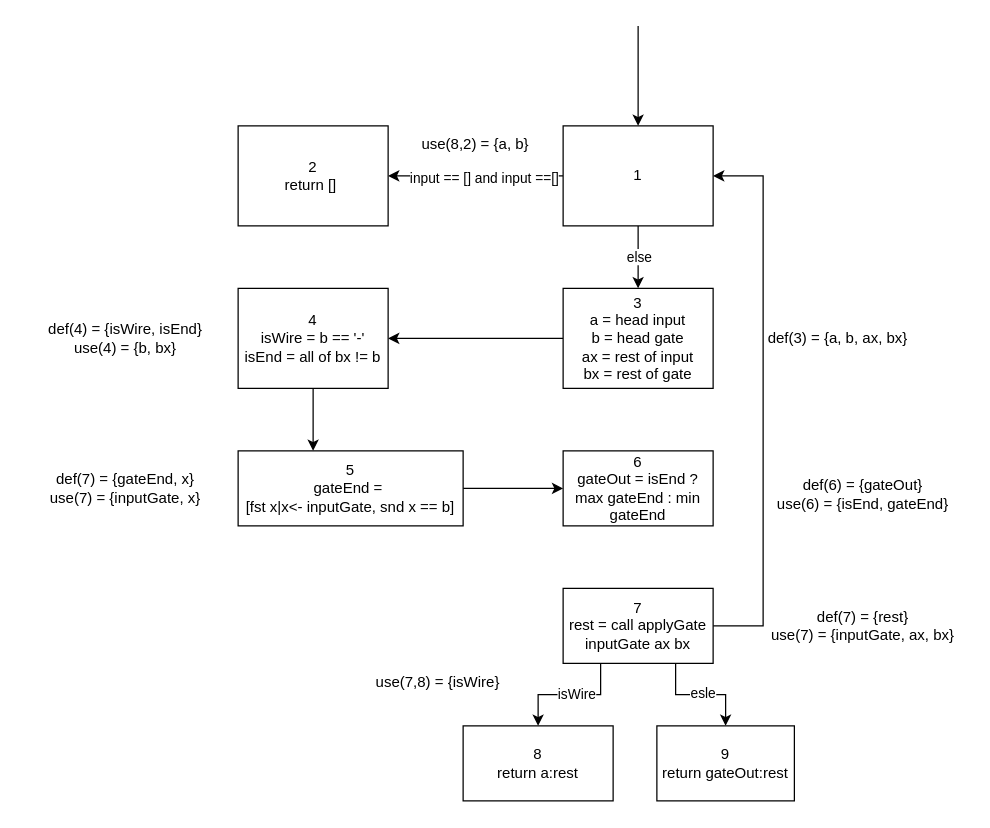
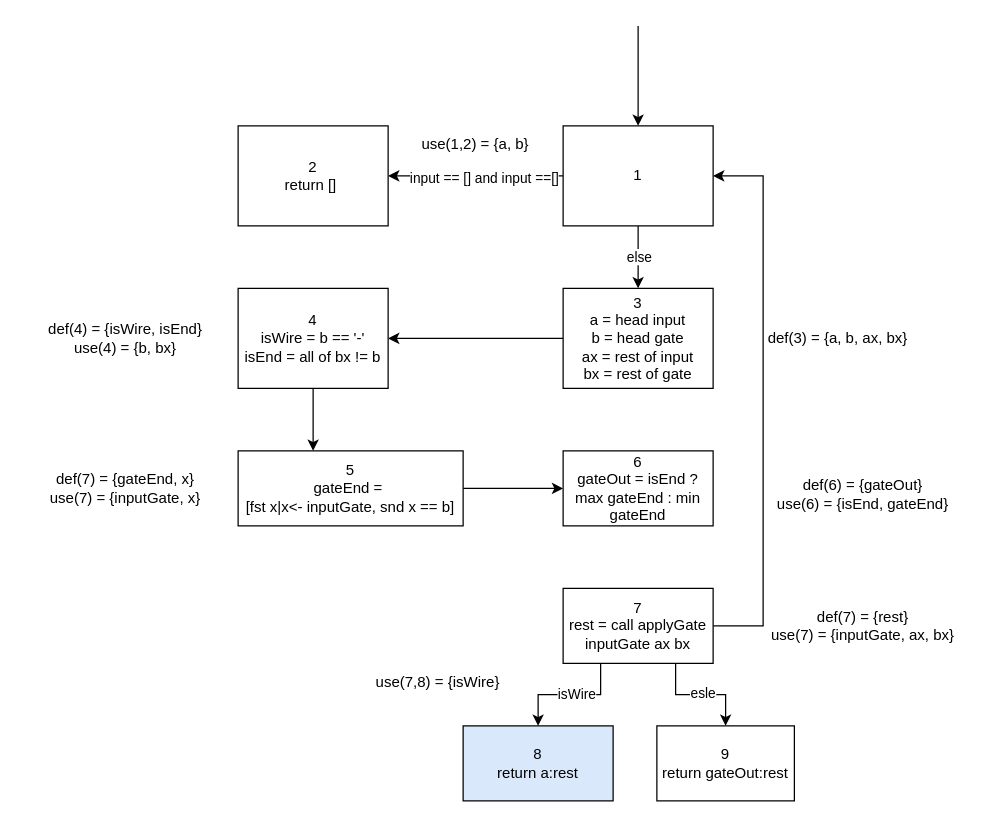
node "use(8,2) = {a, b}": label "use(8,2) = {a, b}" -> "use(1,2) = {a, b}"
node "8 return a:rest": fillcolor #ffffff -> #dae8fc
